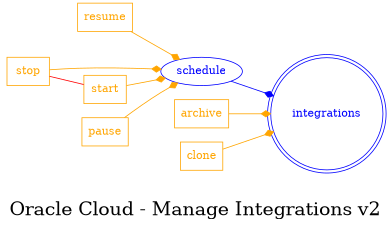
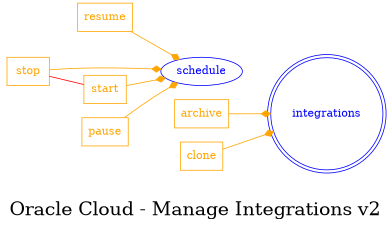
edge "schedule" -> "integrations": removed
